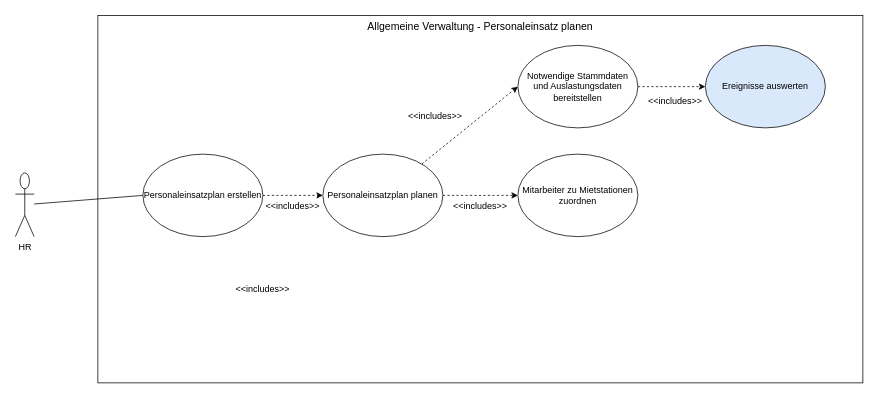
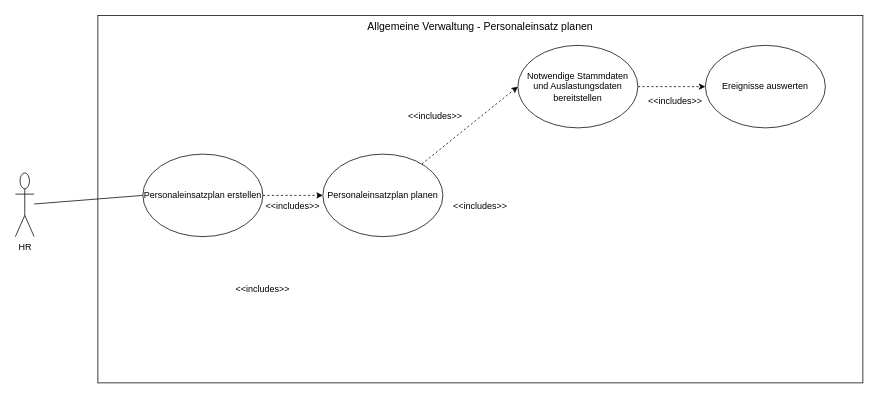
node "Ereignisse auswerten": fillcolor #dae8fc -> #ffffff
edge "Personaleinsatzplan planen" -> "Mitarbeiter zu Mietstationen zuordnen": removed
node "Mitarbeiter zu Mietstationen zuordnen": removed
